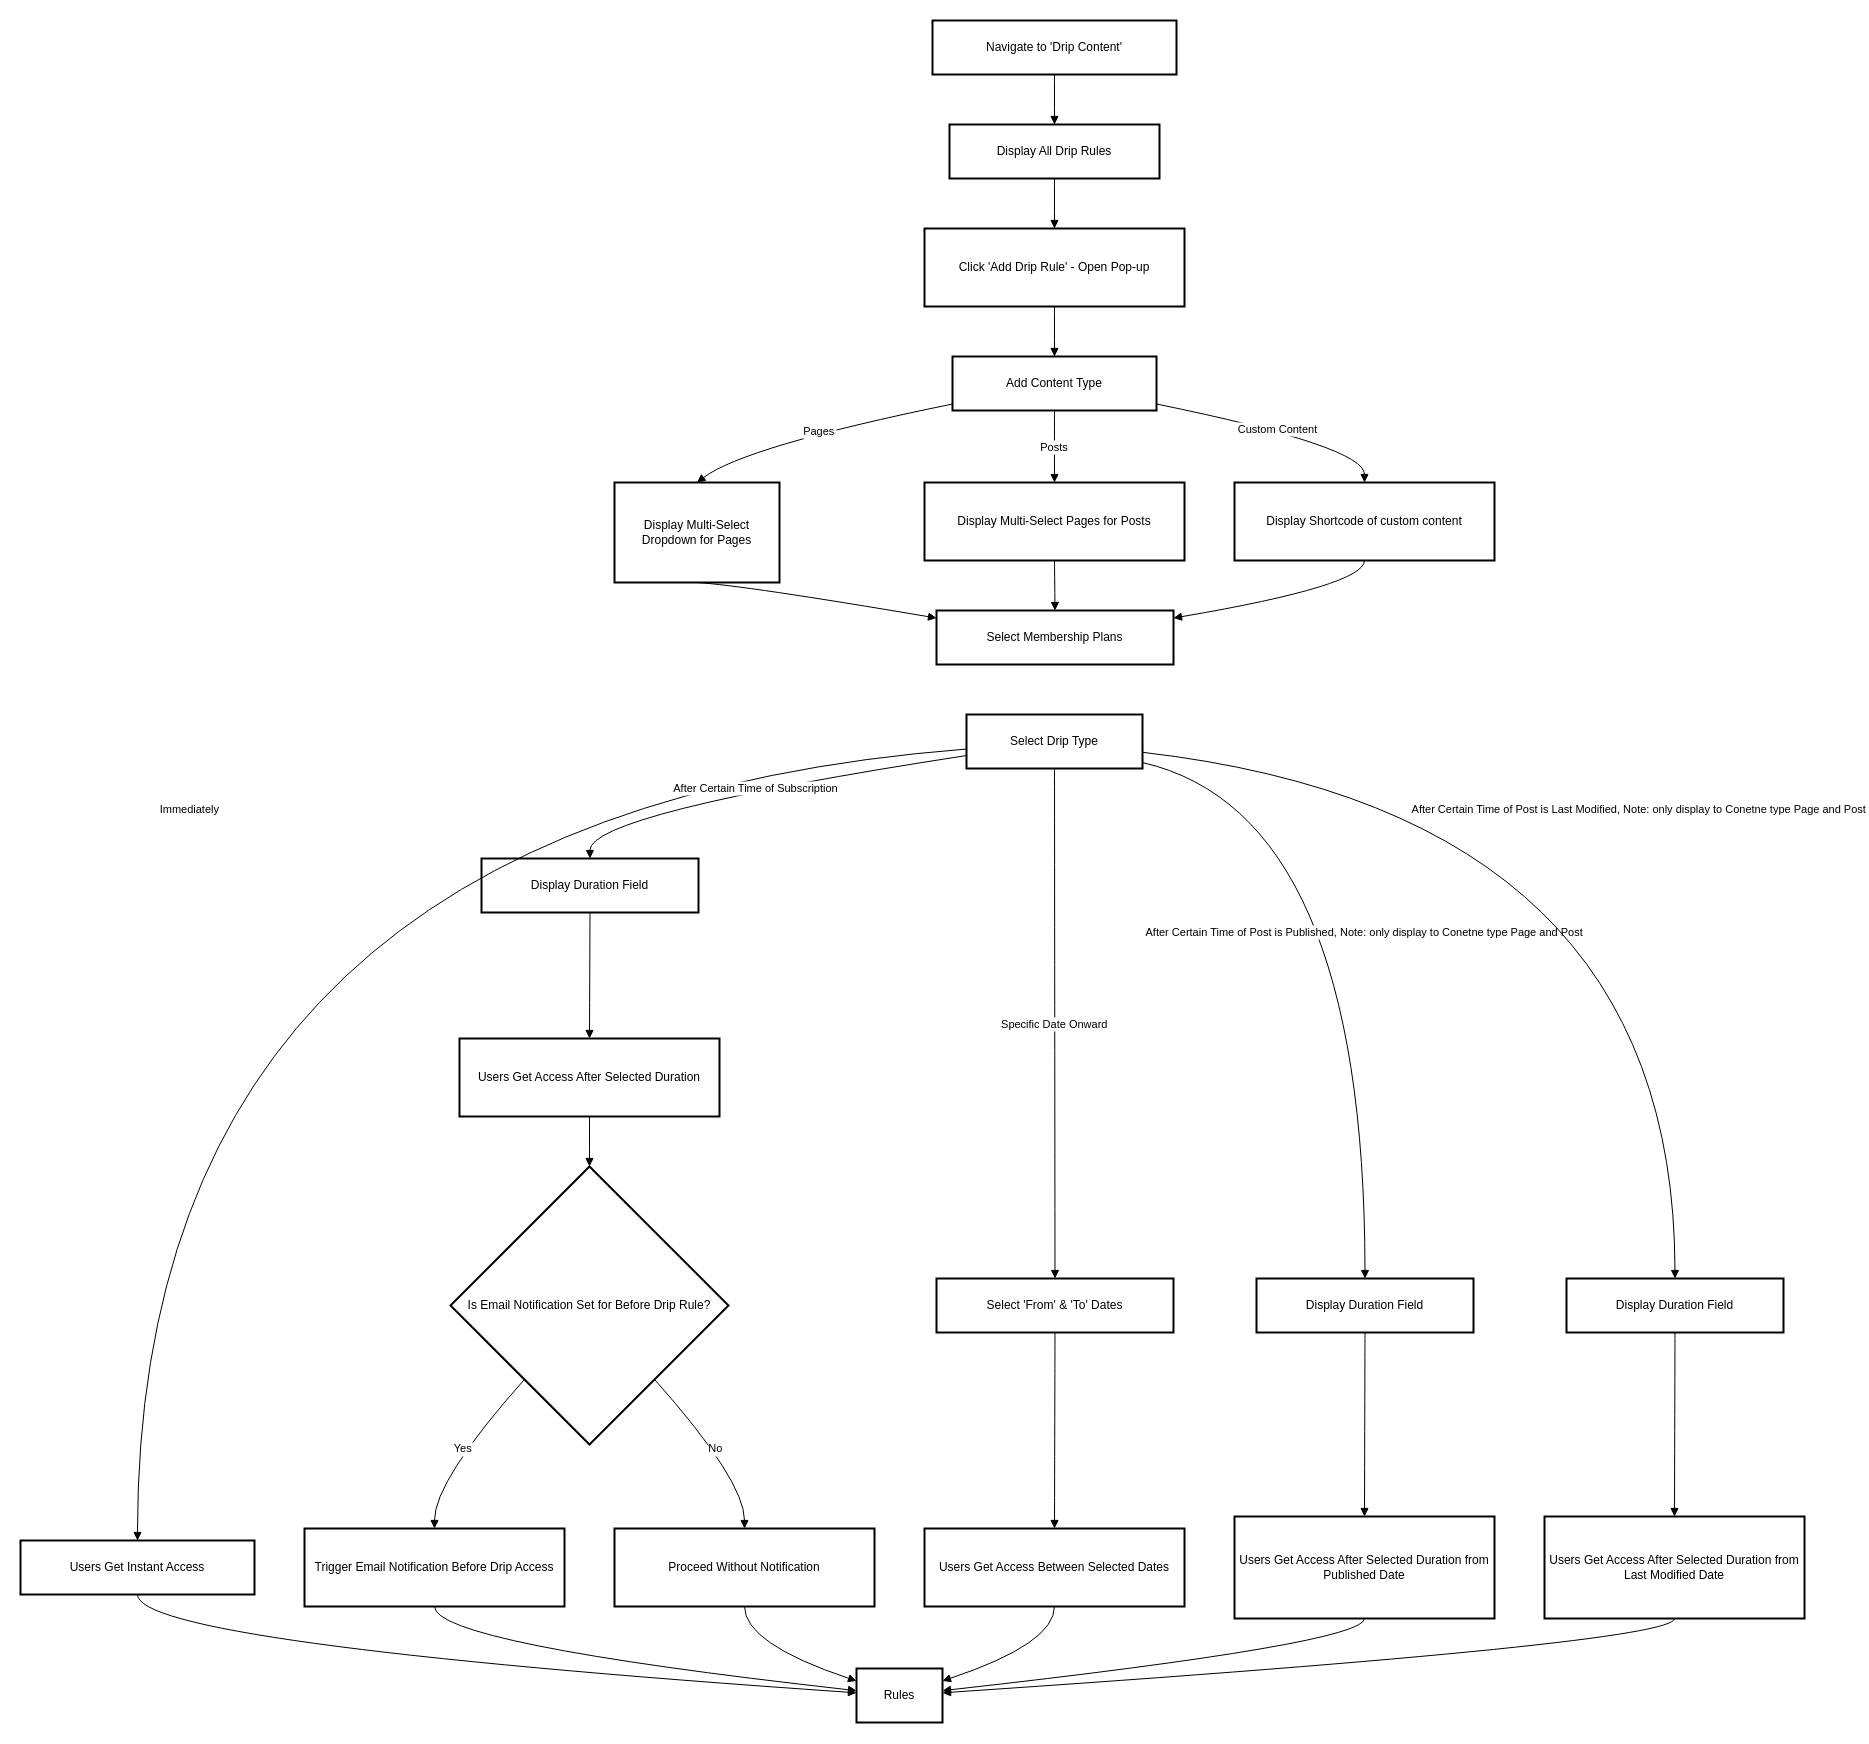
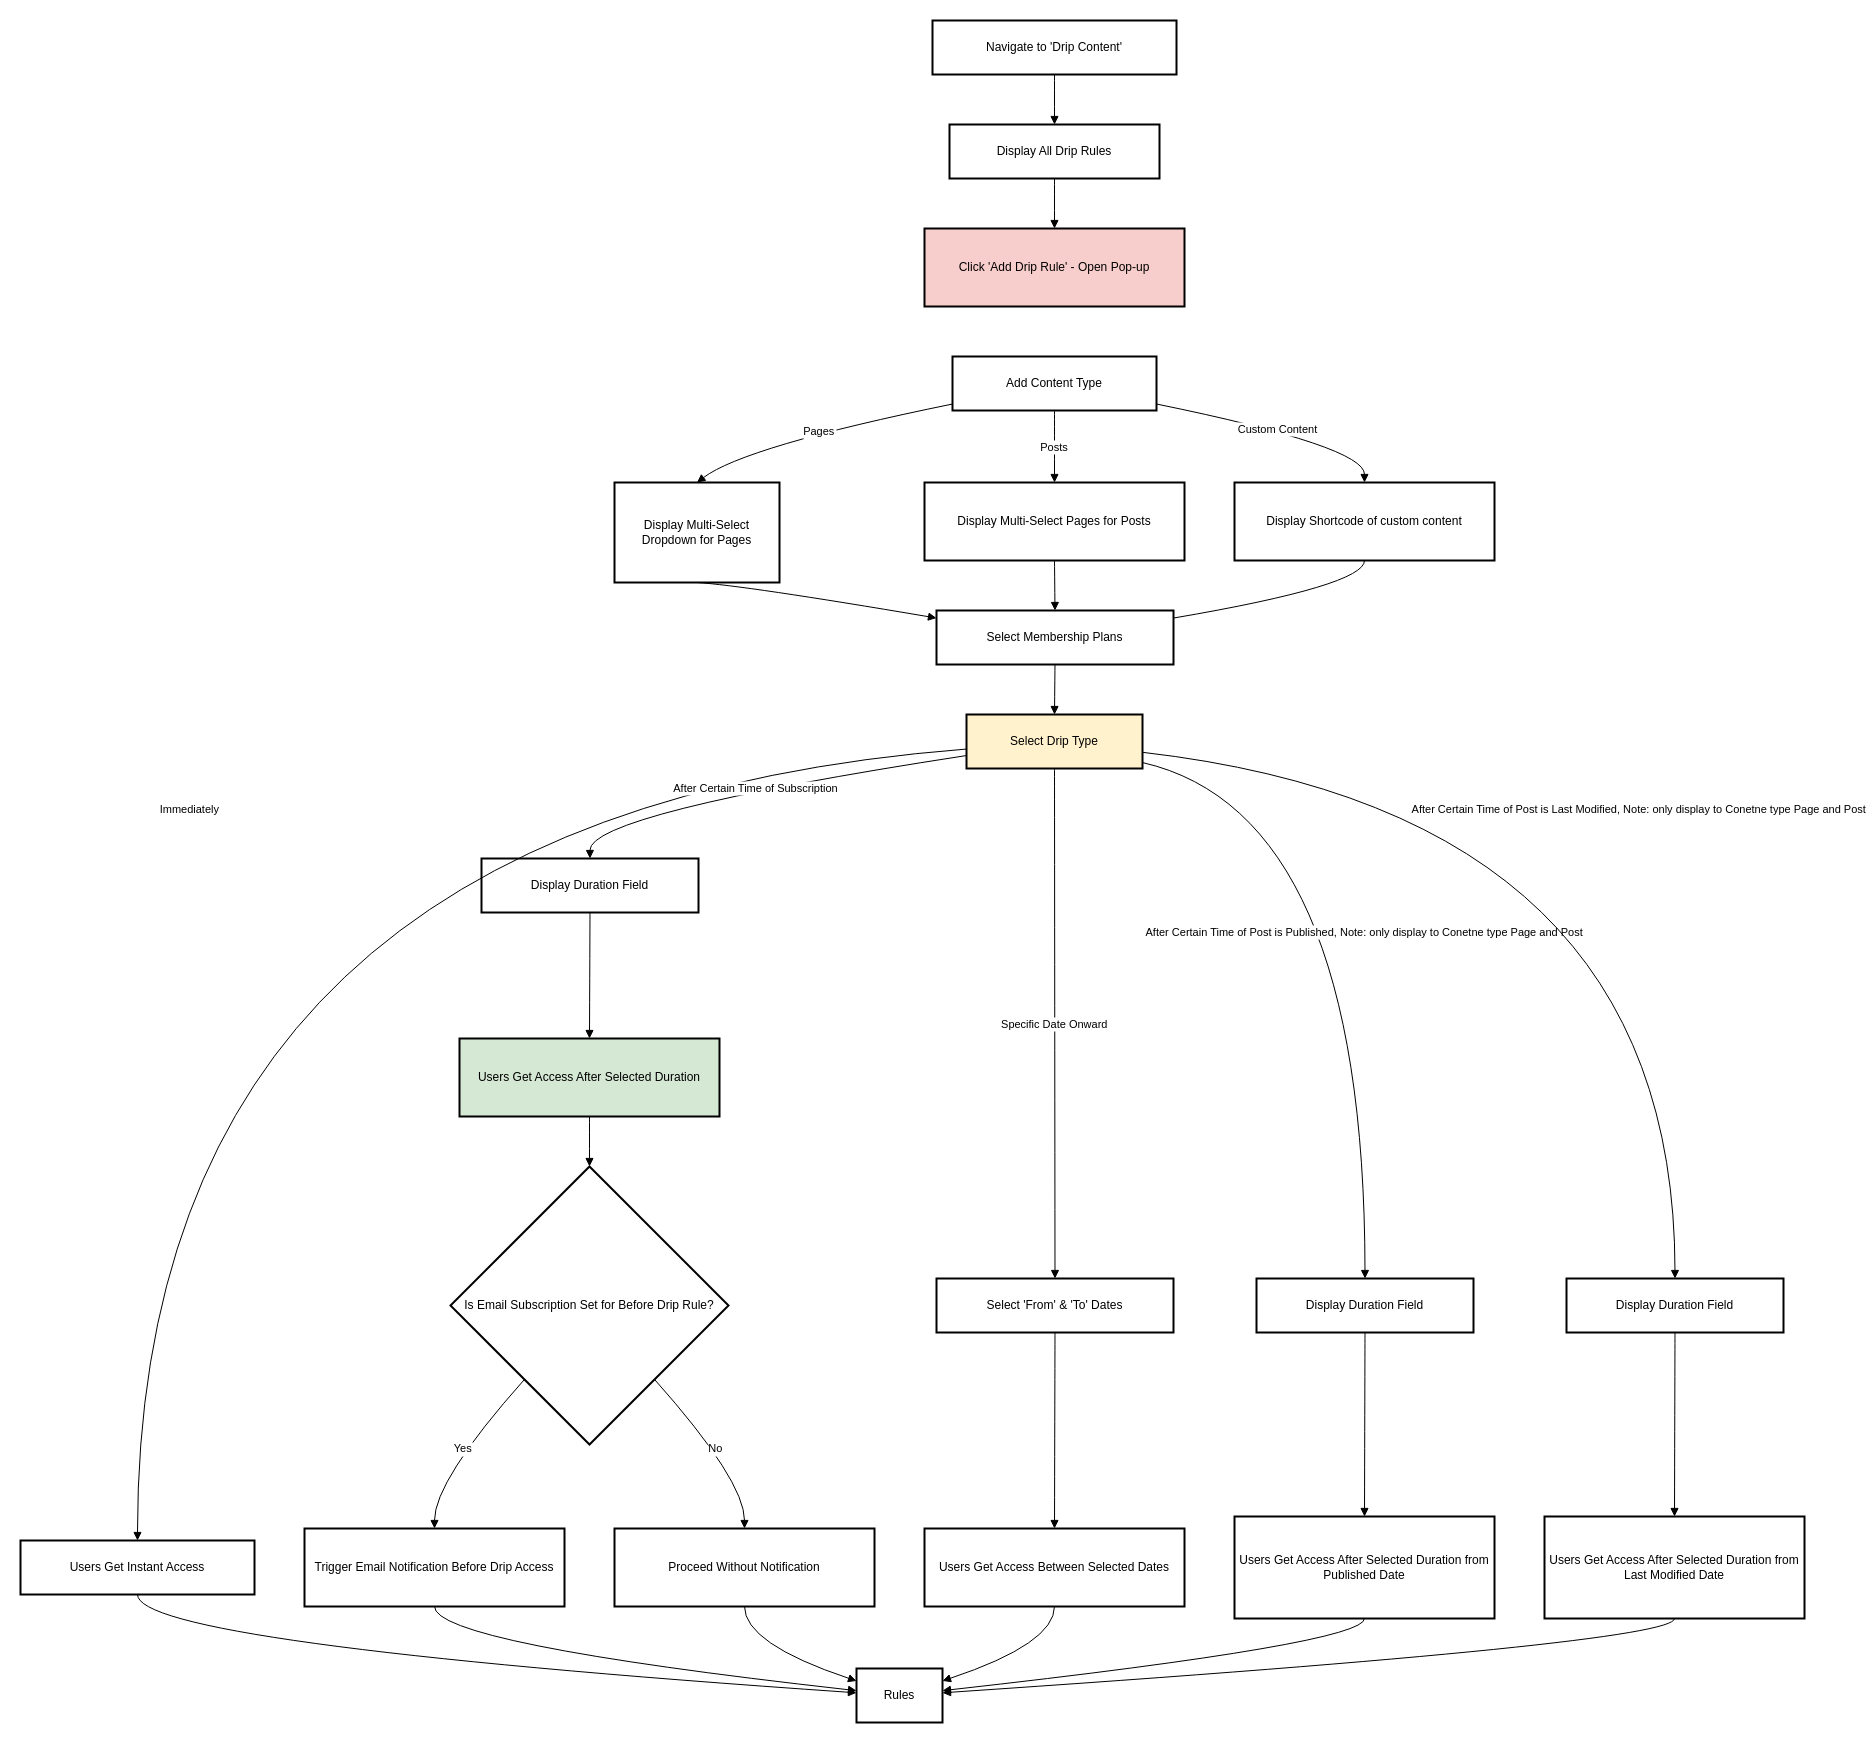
node "Click 'Add Drip Rule' - Open Pop-up": fillcolor #ffffff -> #f8cecc
edge "Click 'Add Drip Rule' - Open Pop-up" -> "Add Content Type": removed
edge "Display Shortcode of custom content" -> "Select Membership Plans": arrowhead block -> none
edge "Select Membership Plans" -> "Select Drip Type": added
node "Select Drip Type": fillcolor #ffffff -> #fff2cc
node "Users Get Access After Selected Duration": fillcolor #ffffff -> #d5e8d4
node "Is Email Notification Set for Before Drip Rule?": label "Is Email Notification Set for Before Drip Rule?" -> "Is Email Subscription Set for Before Drip Rule?"
